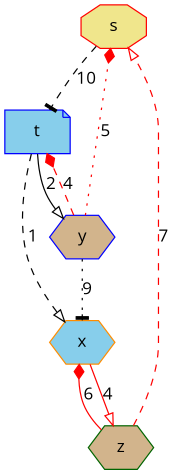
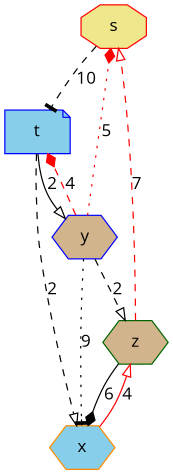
edge "t" -> "x": label "1" -> "2"
edge "y" -> "z": added, label "2"
edge "z" -> "x": color red -> black
